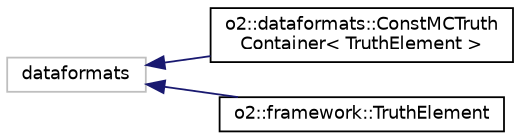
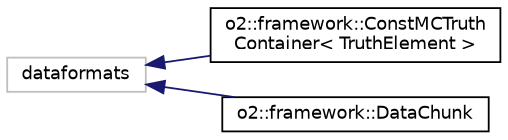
node "o2::dataformats::ConstMCTruth Container< TruthElement >": label "o2::dataformats::ConstMCTruth Container< TruthElement >" -> "o2::framework::ConstMCTruth Container< TruthElement >"
node "o2::framework::TruthElement": label "o2::framework::TruthElement" -> "o2::framework::DataChunk"
